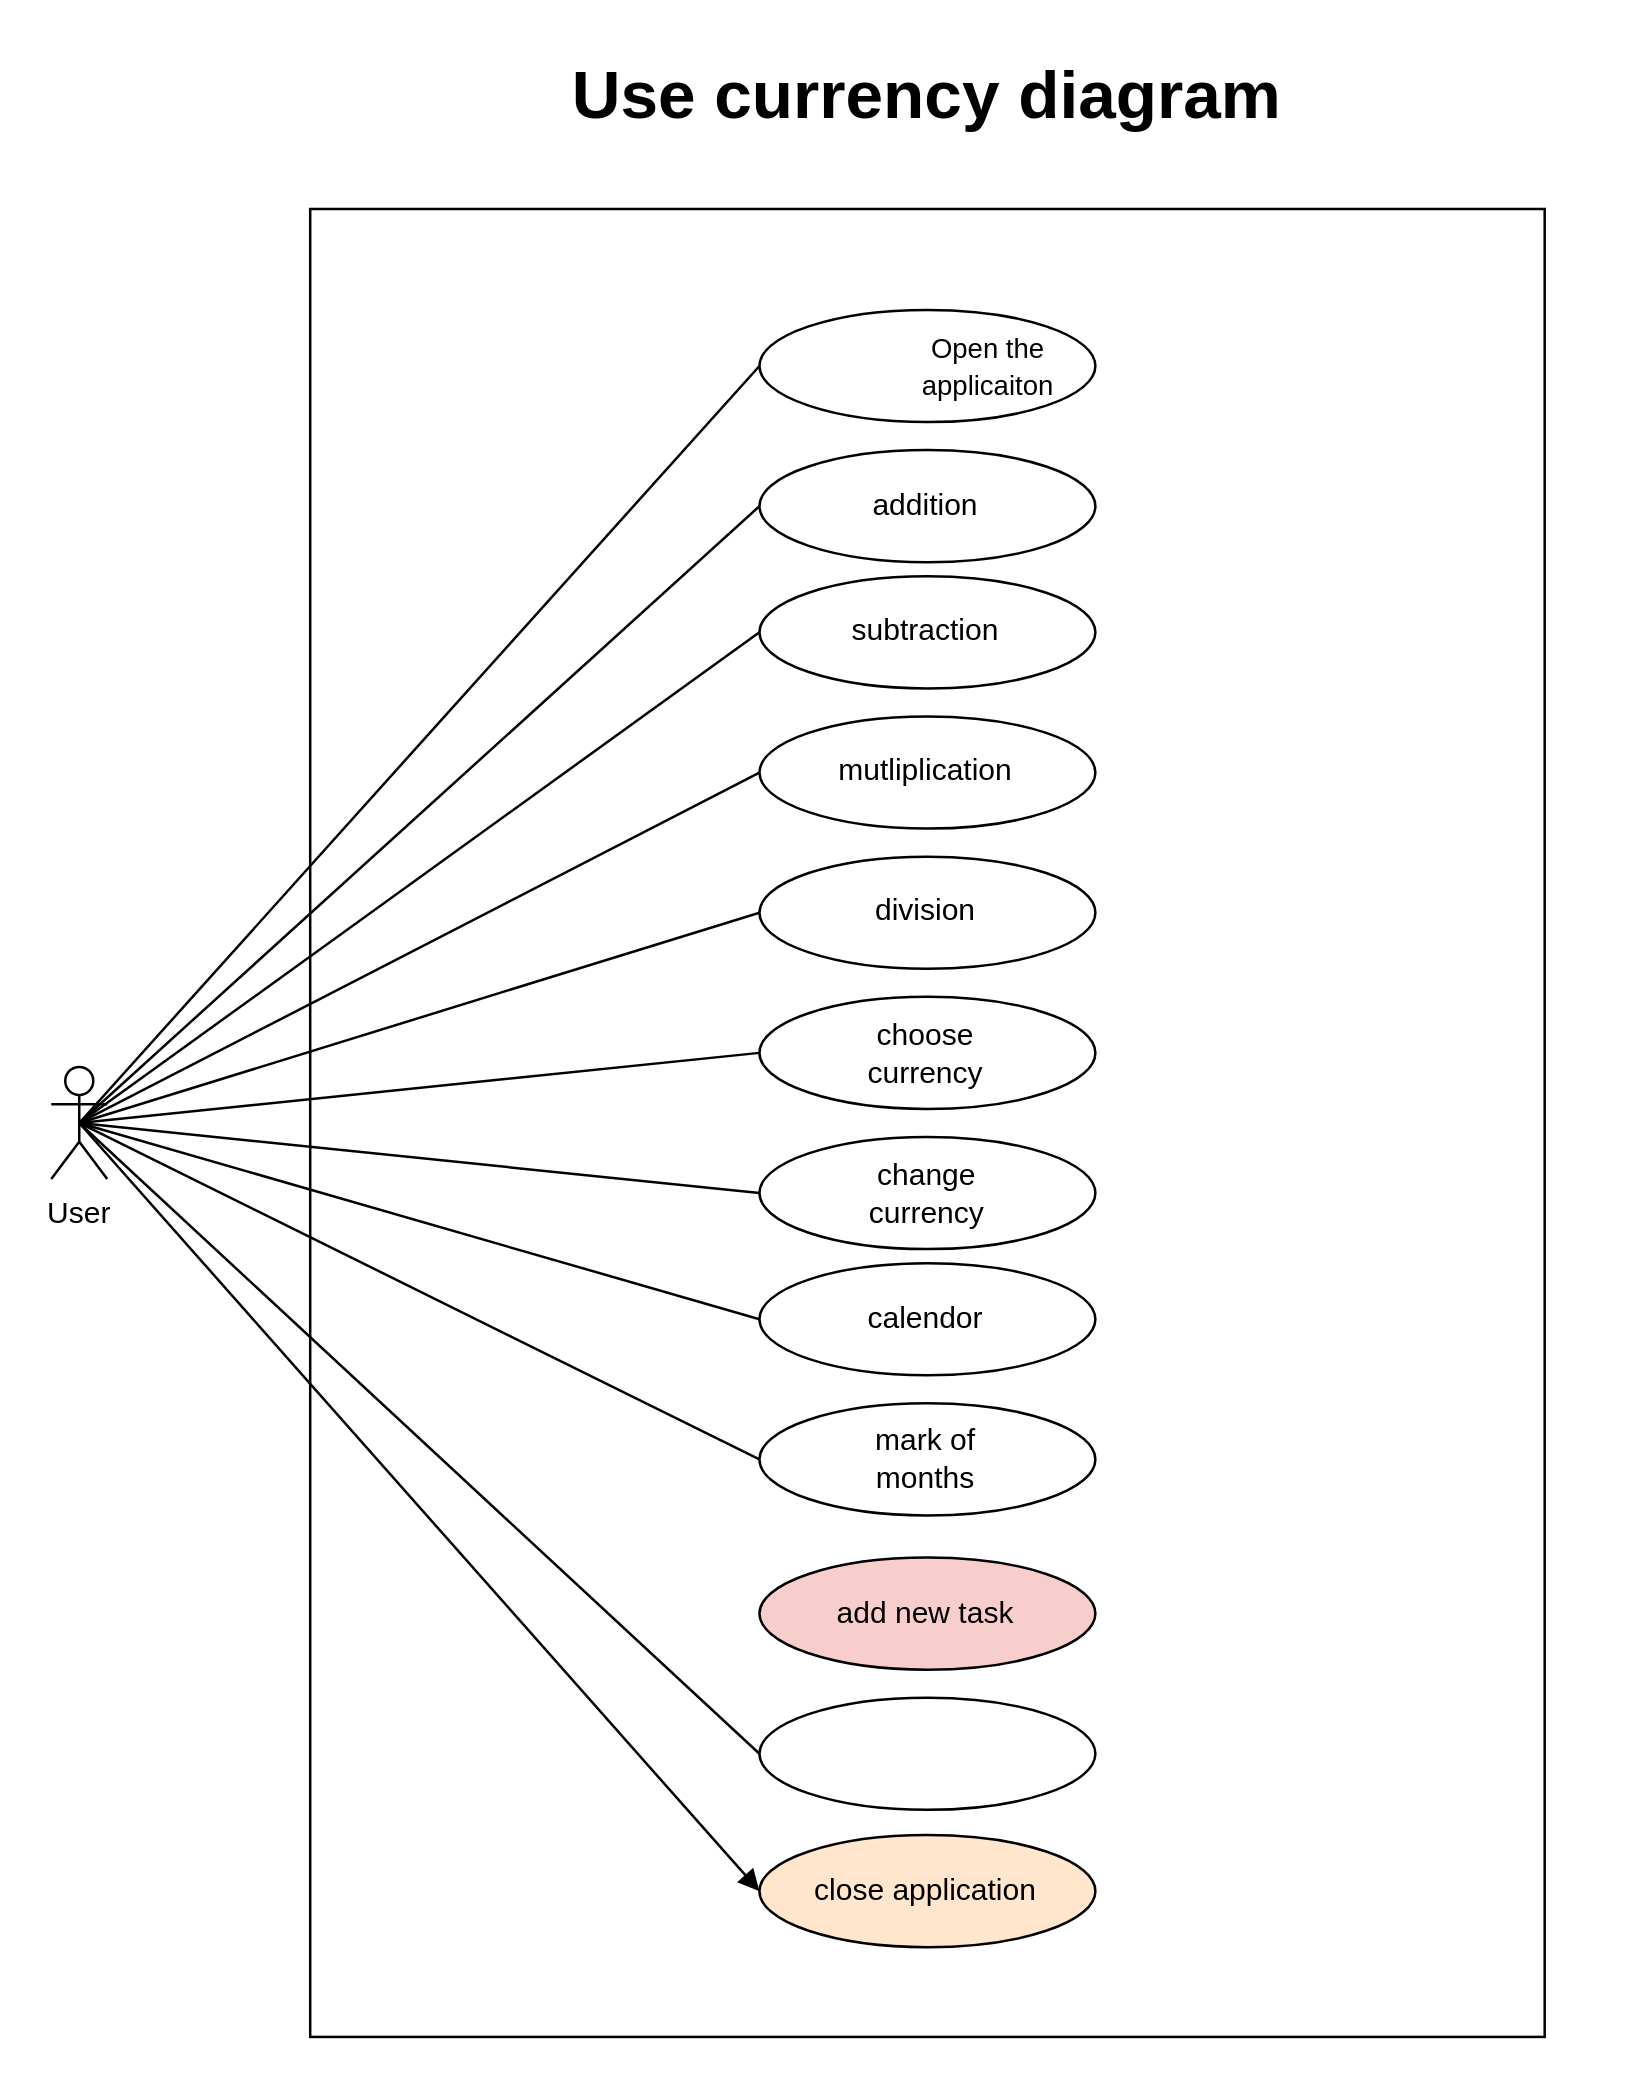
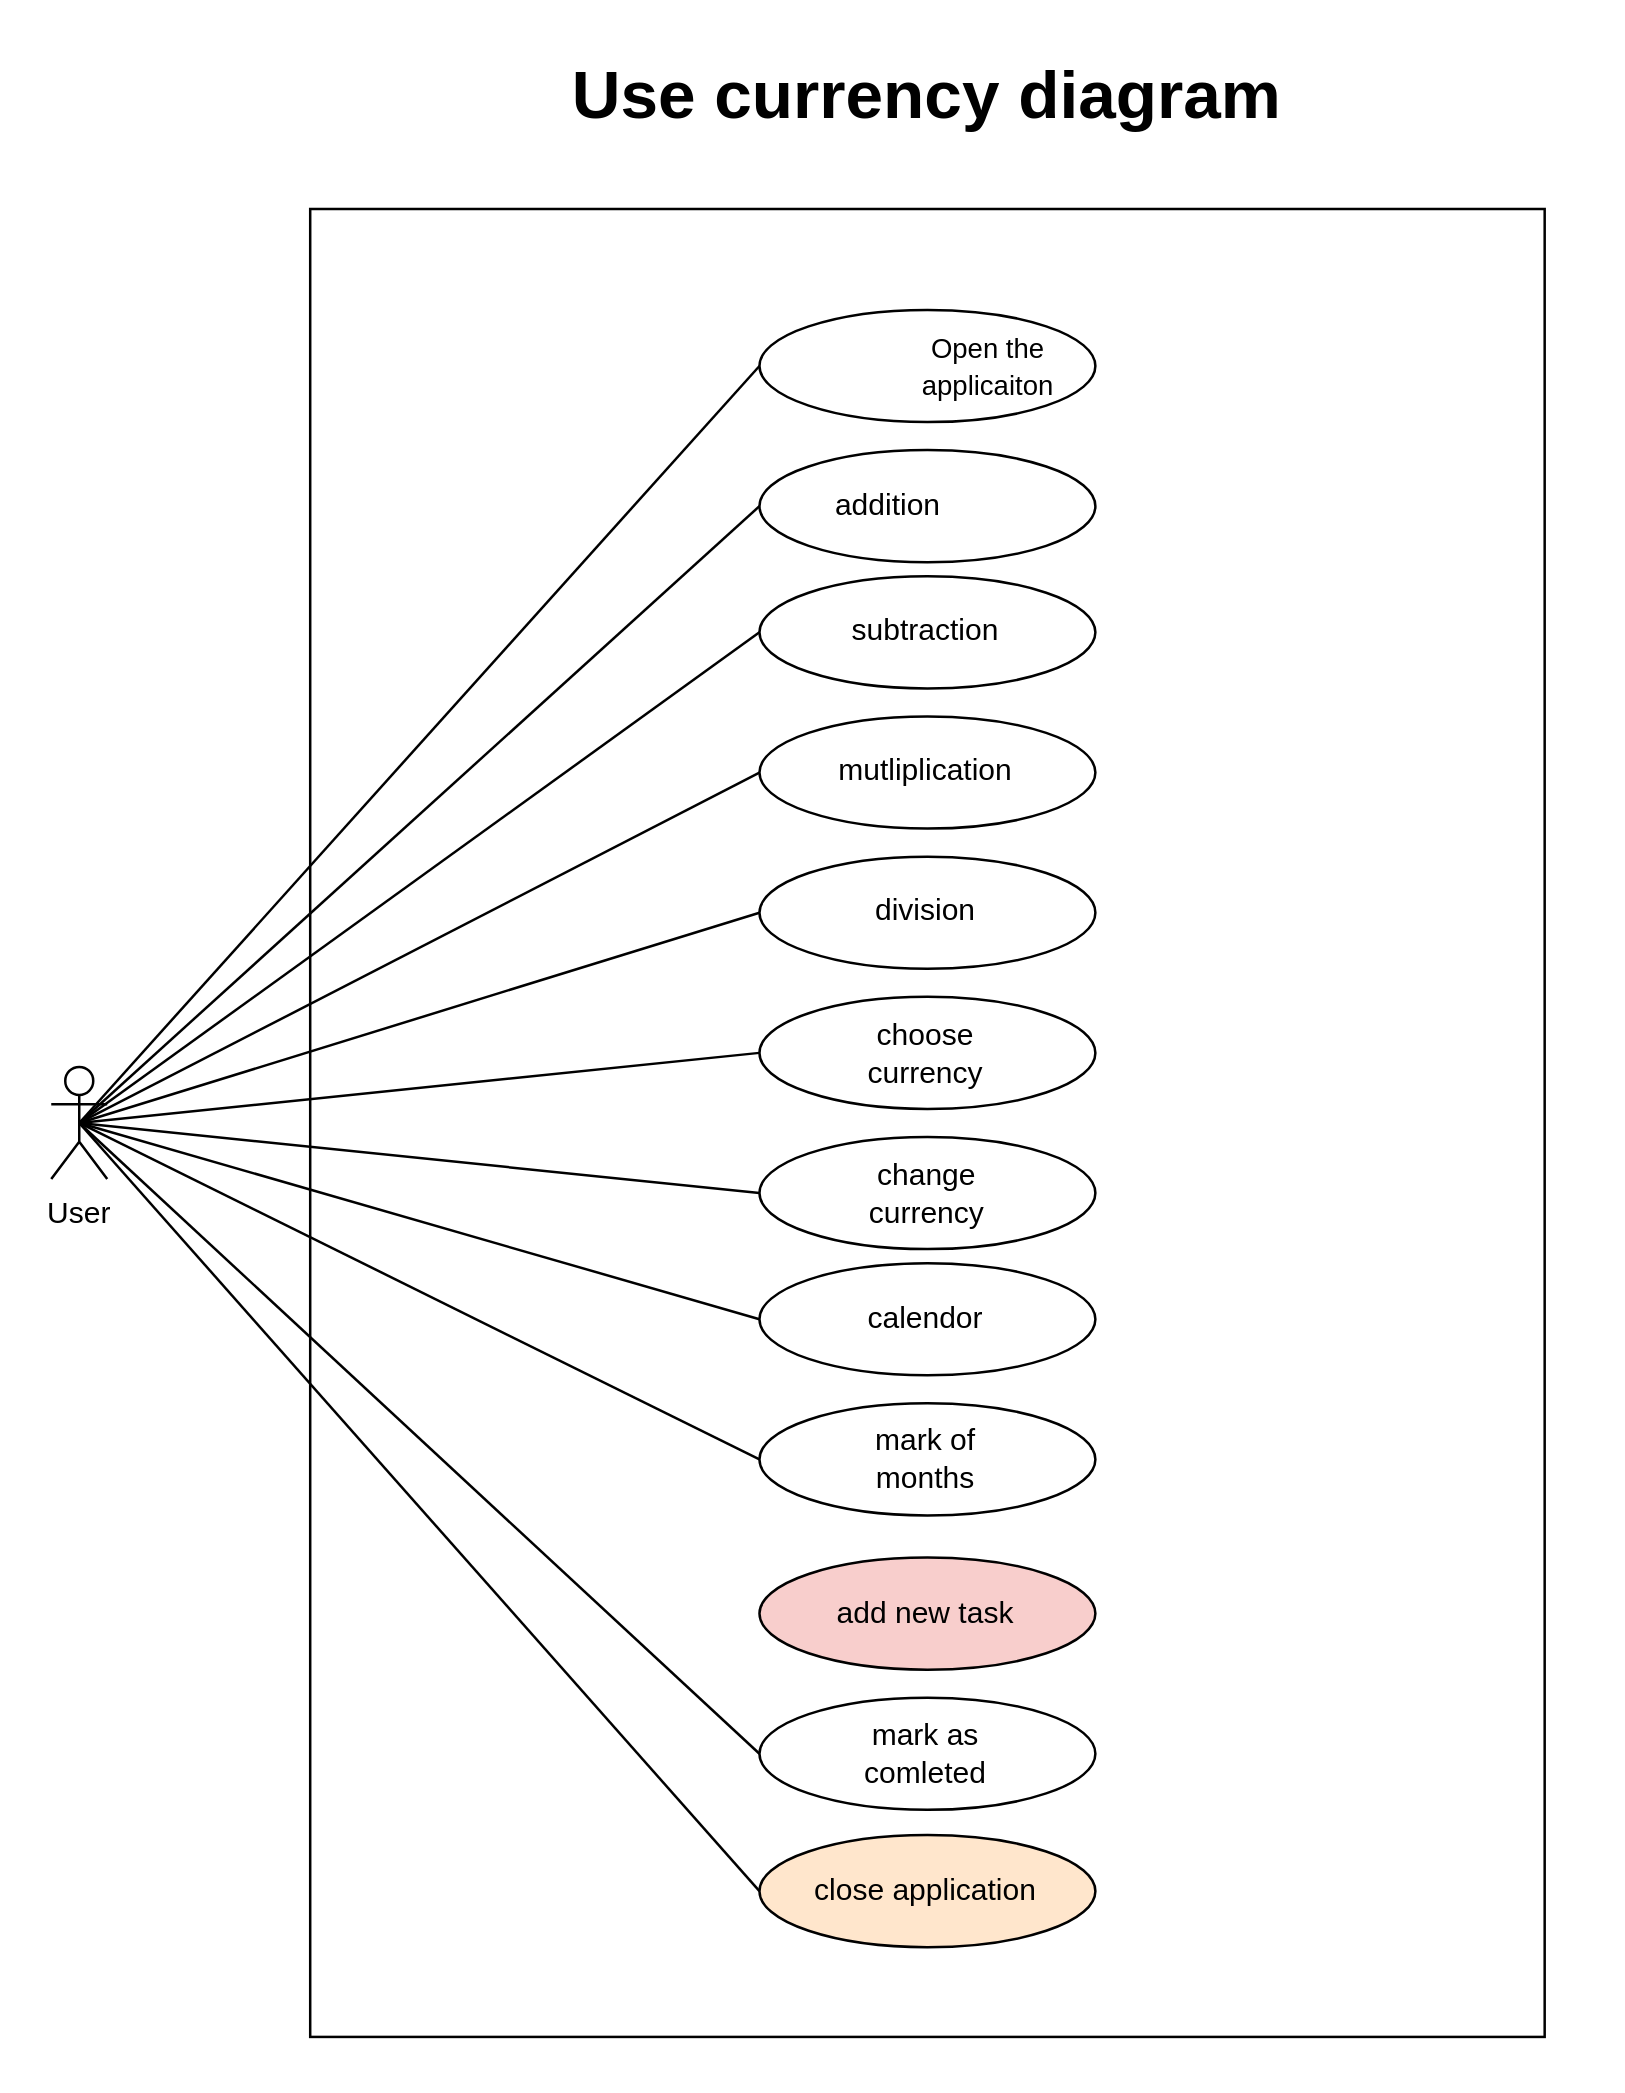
node "addition": moved (927, 506) -> (890, 506)
node "mark as comleted": added
edge "User" -> "close application": arrowhead block -> none
